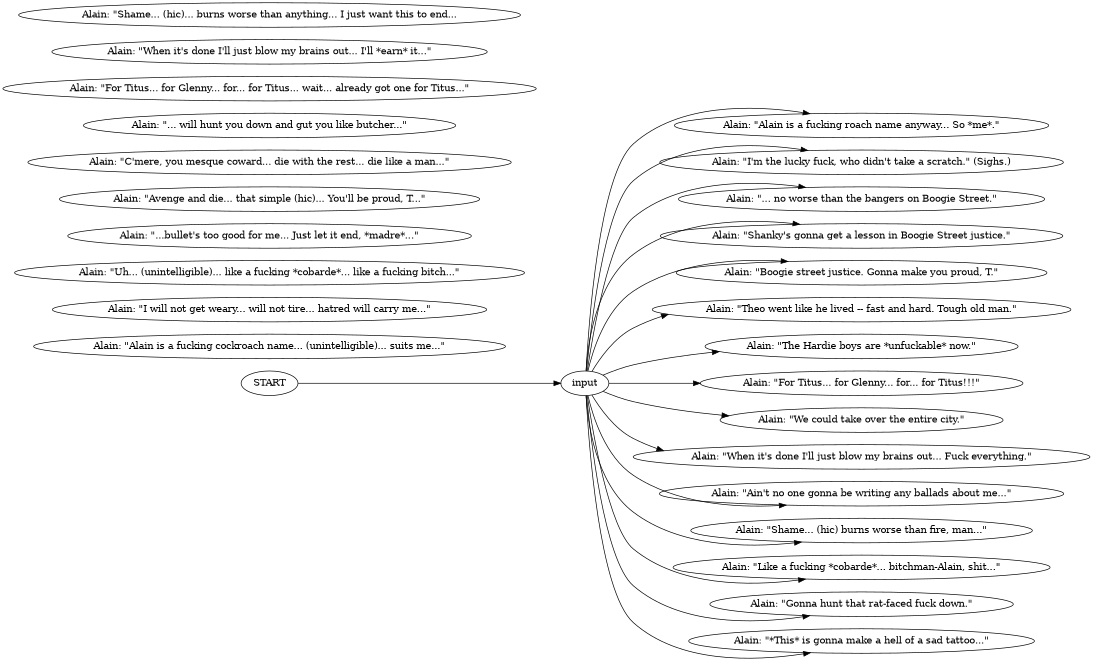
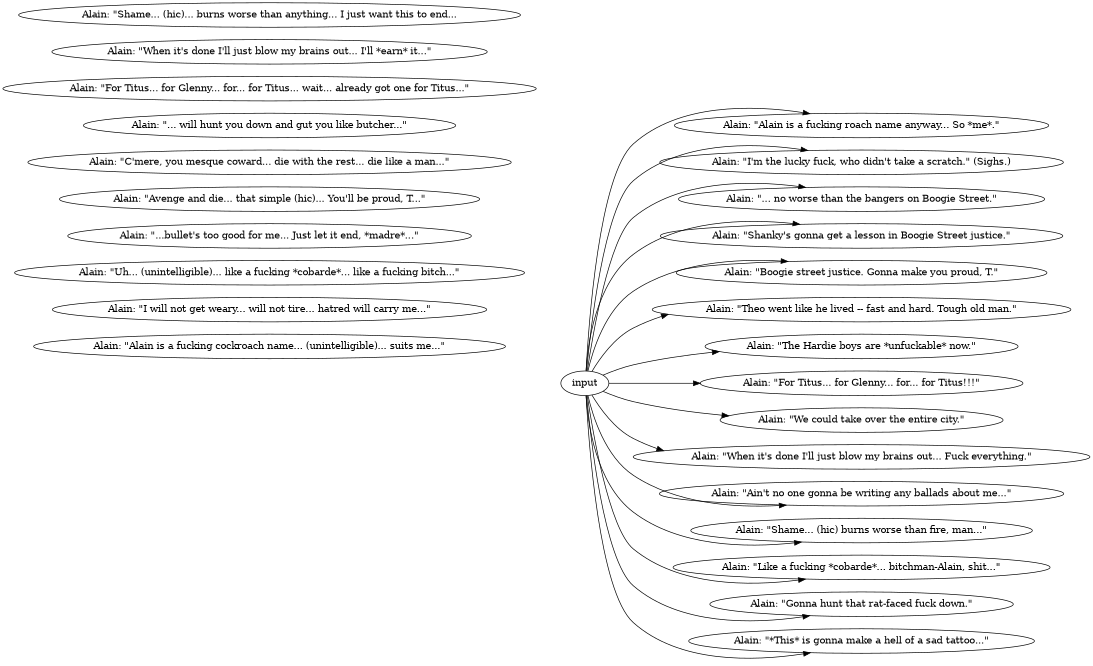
node "START": removed
